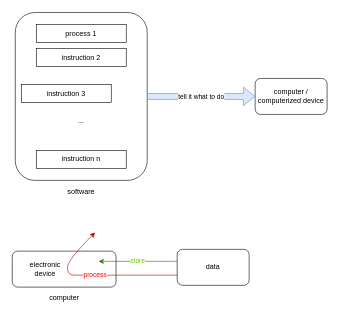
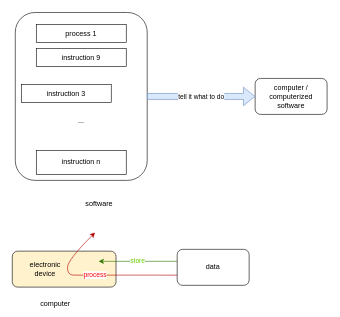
node "instruction 2": label "instruction 2" -> "instruction 9"
node "computer / computerized device": label "computer / computerized device" -> "computer / computerized software"
node "instruction n": size 90x18 -> 90x24
node "software": moved (81, 192) -> (99, 204)
node "electronic device": fillcolor #ffffff -> #fff2cc
node "computer": moved (64, 298) -> (55, 304)
